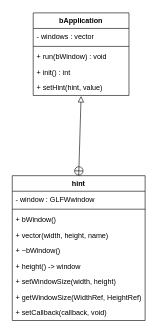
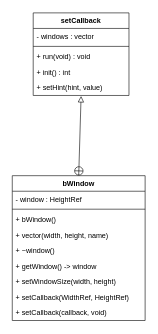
node "bApplication": label "bApplication" -> "setCallback"
node "+ run(bWindow) : void": label "+ run(bWindow) : void" -> "+ run(void) : void"
node "hint": label "hint" -> "bWindow"
node "- window : GLFWwindow": label "- window : GLFWwindow" -> "- window : HeightRef"
node "+ ~bWindow()": label "+ ~bWindow()" -> "+ ~window()"
node "+ height() -> window": label "+ height() -> window" -> "+ getWindow() -> window"
node "+ getWindowSize(WidthRef, HeightRef)": label "+ getWindowSize(WidthRef, HeightRef)" -> "+ setCallback(WidthRef, HeightRef)"
